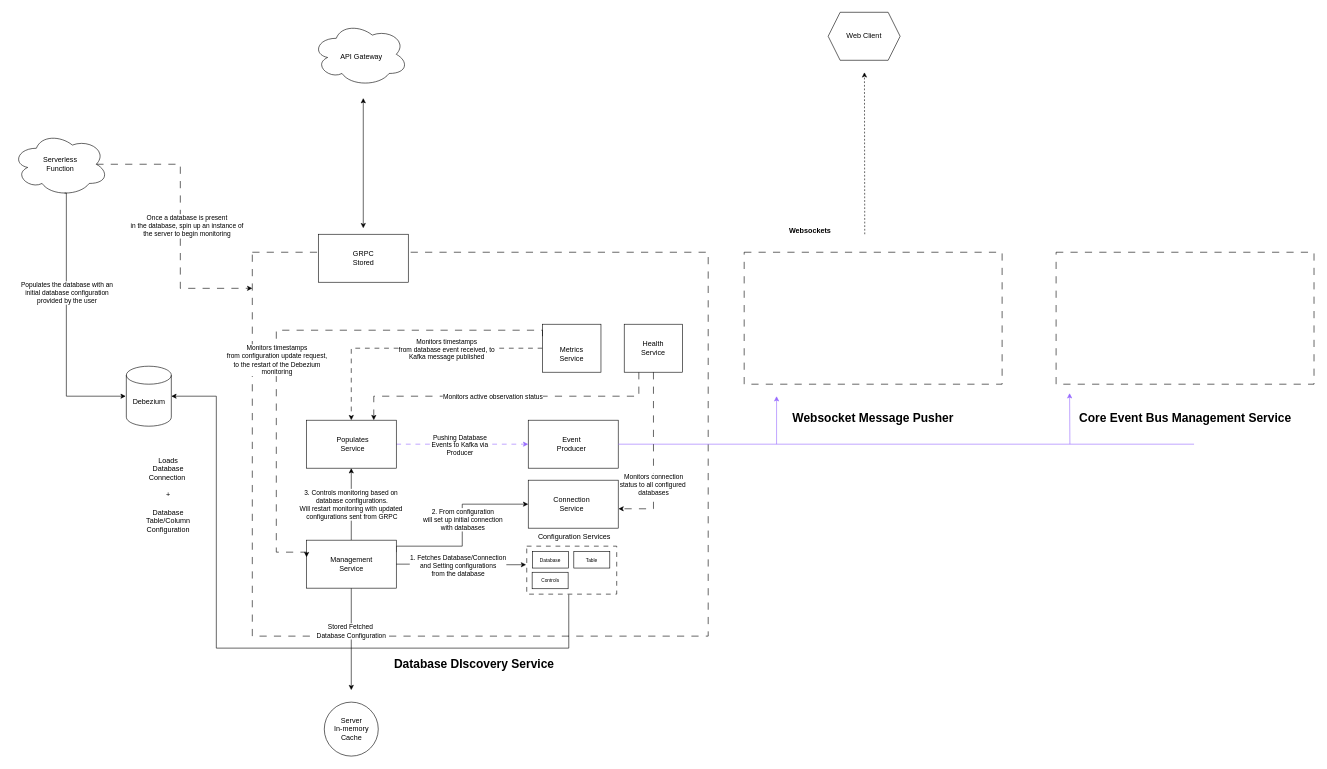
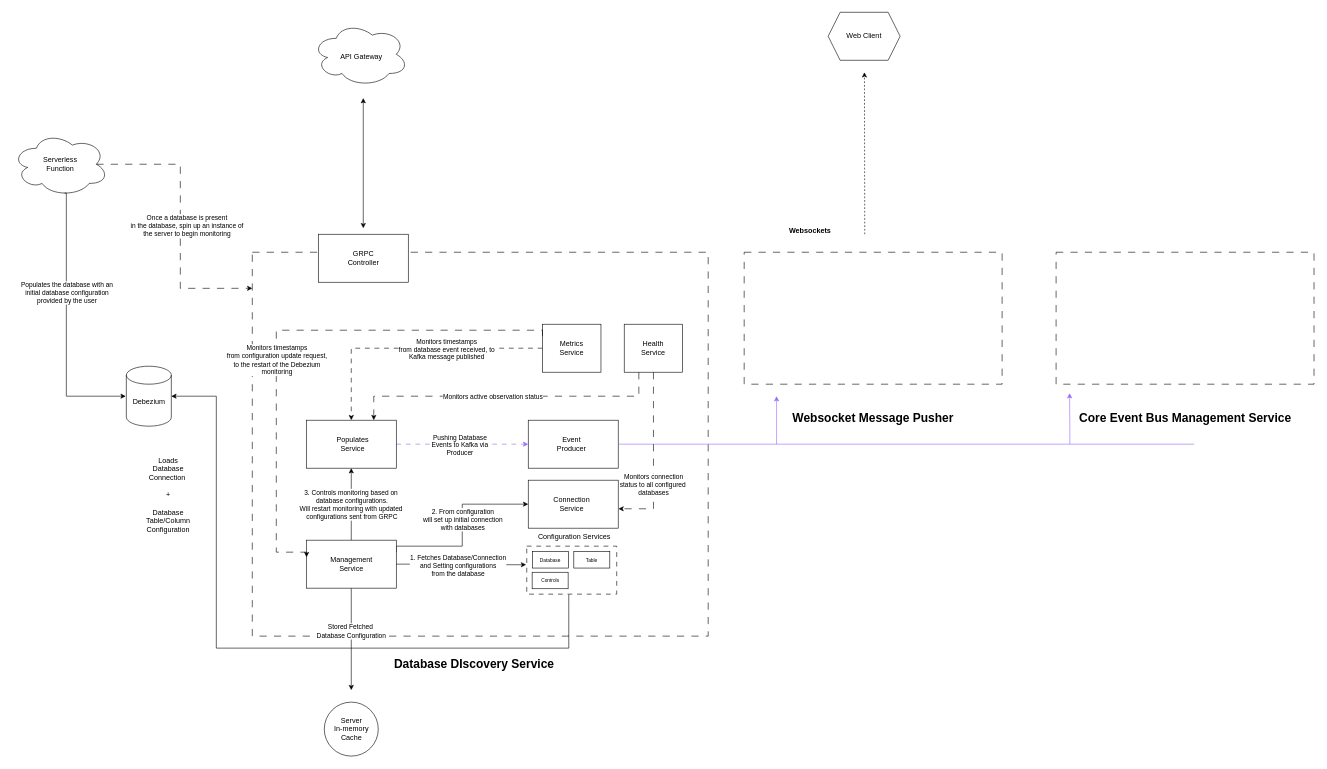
node "GRPC Stored": label "GRPC Stored" -> "GRPC Controller"
node "Metrics Service": moved (572, 354) -> (572, 348)
